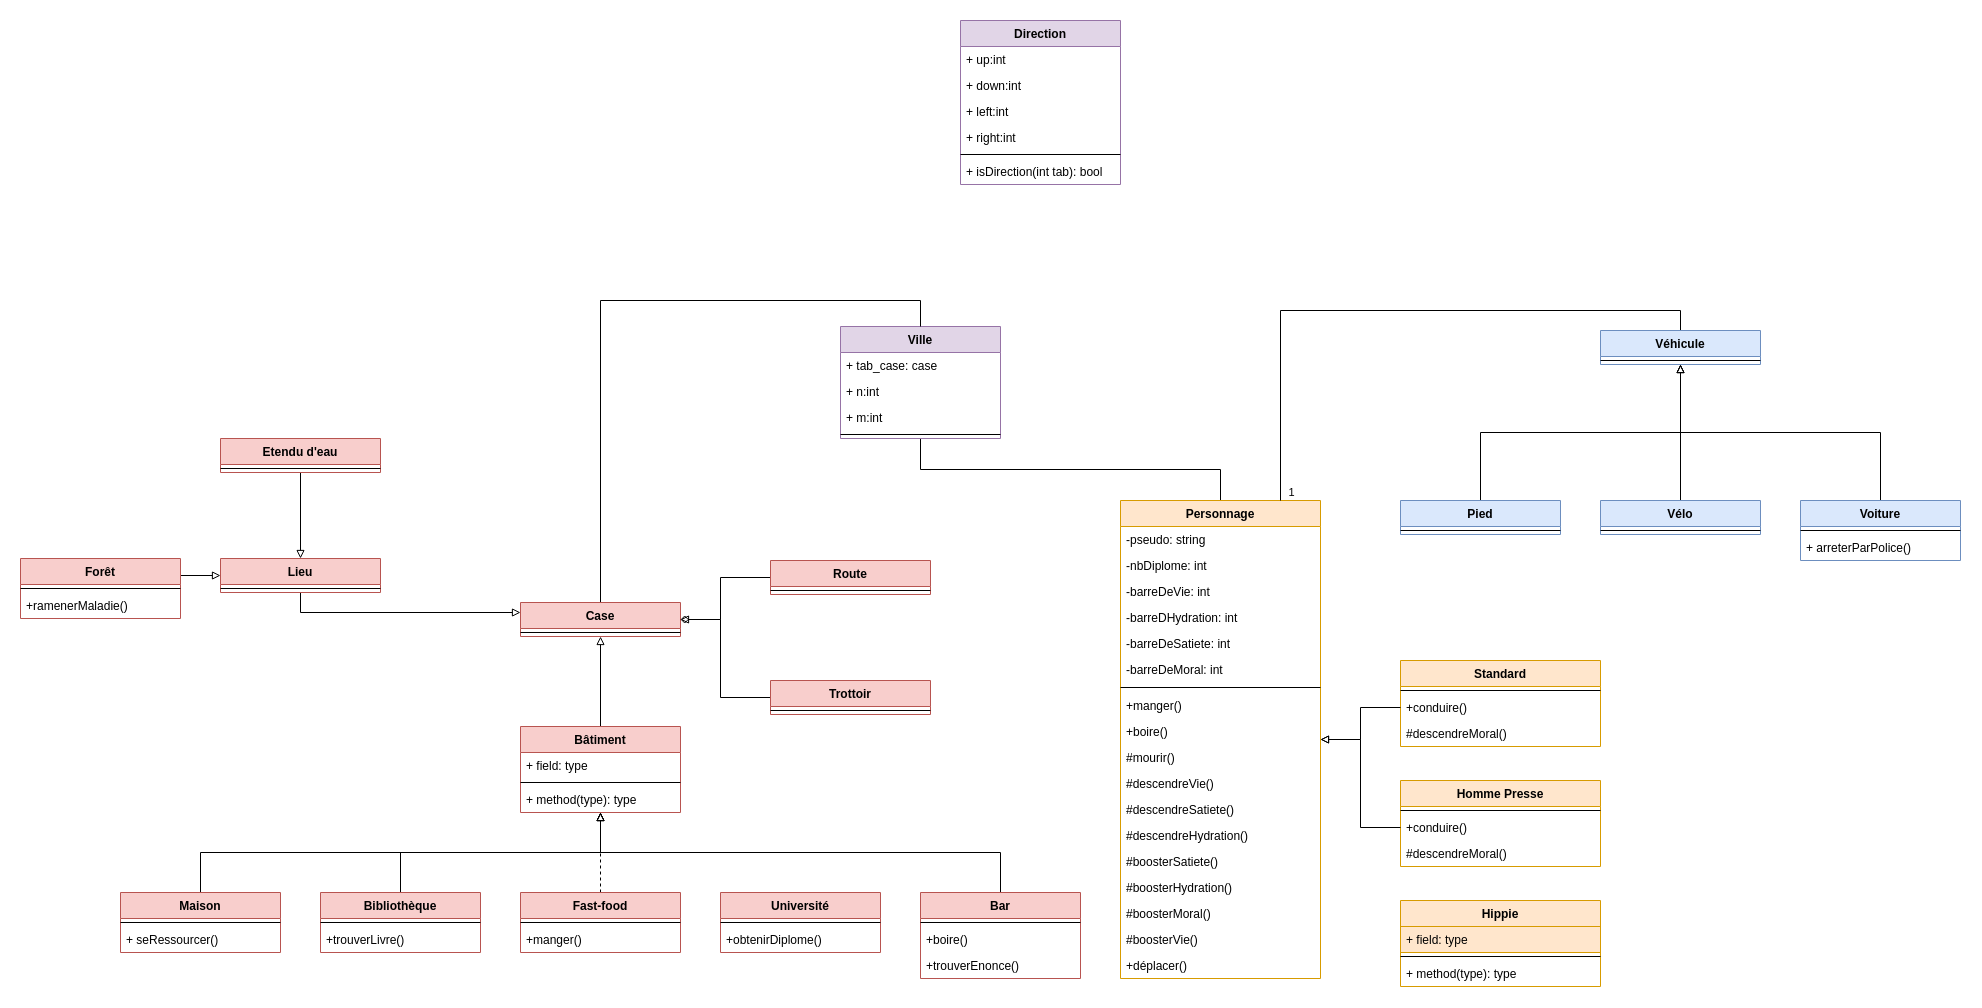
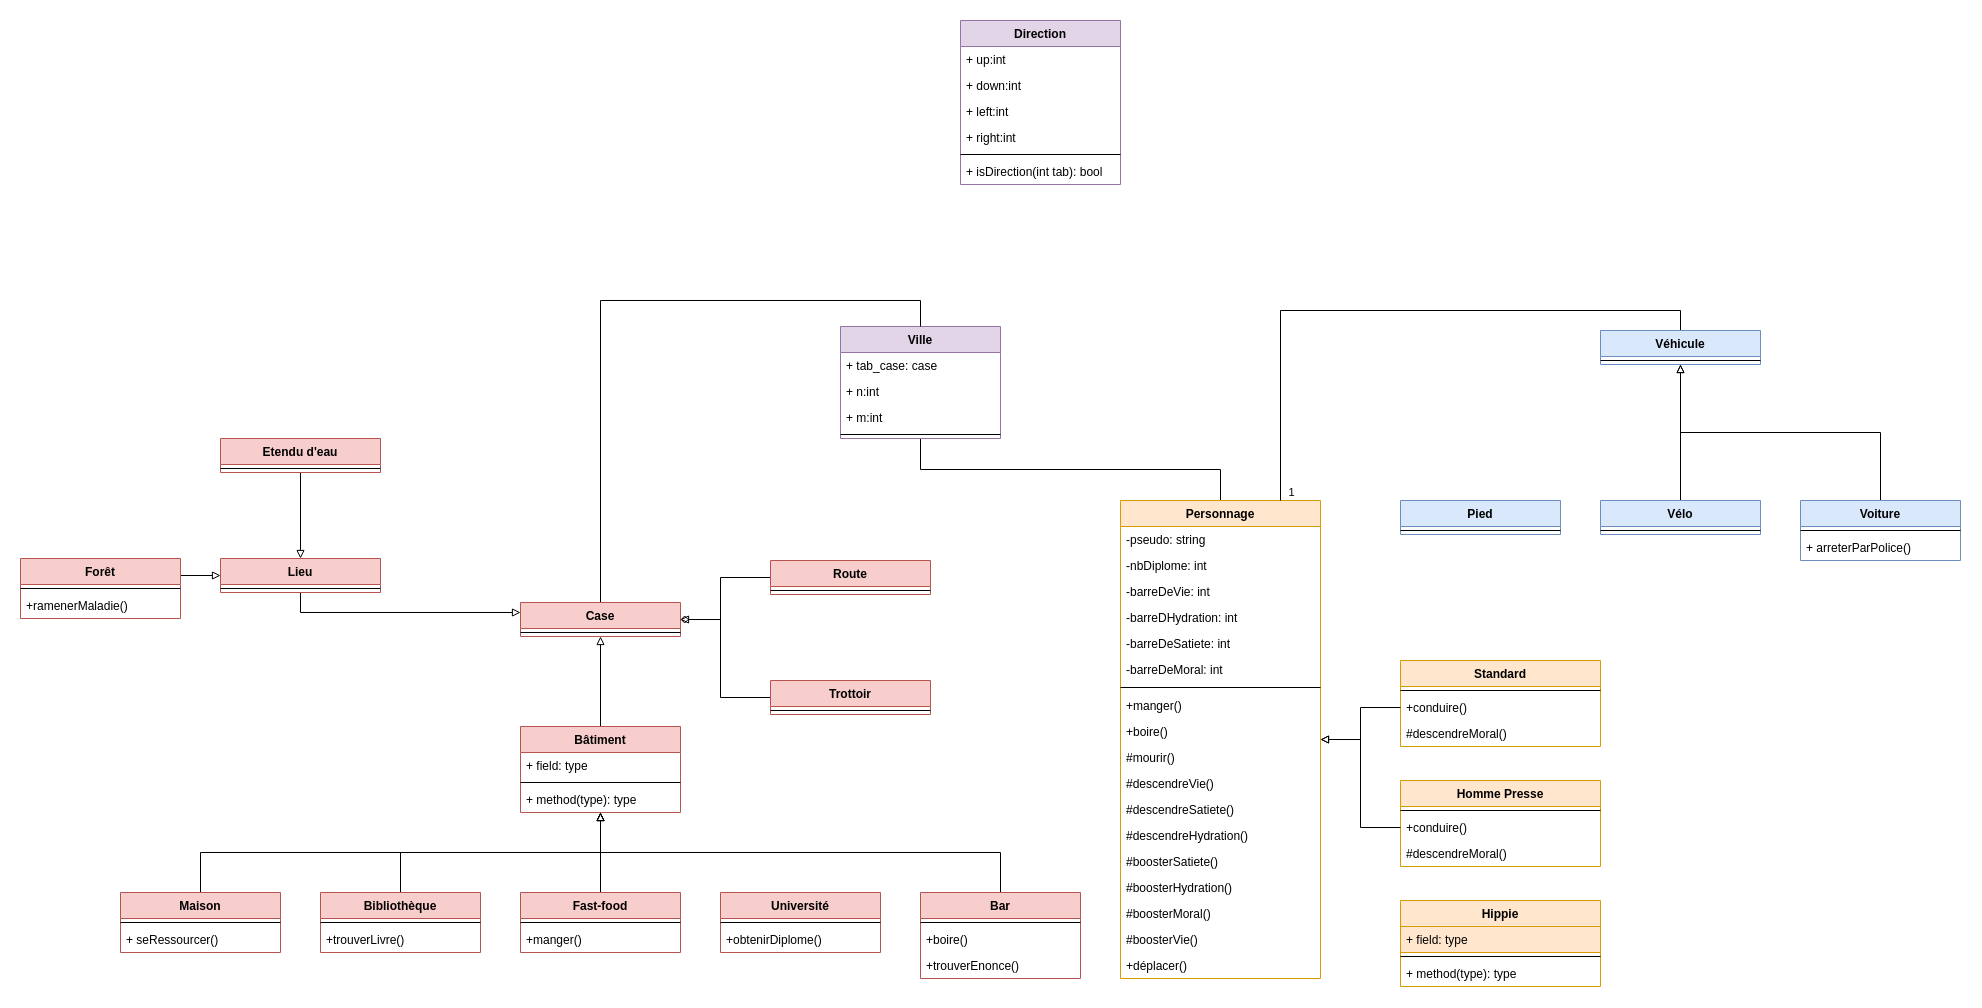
edge "Pied" -> "Véhicule": removed
edge "Fast-food" -> "Bâtiment": style dashed -> solid
